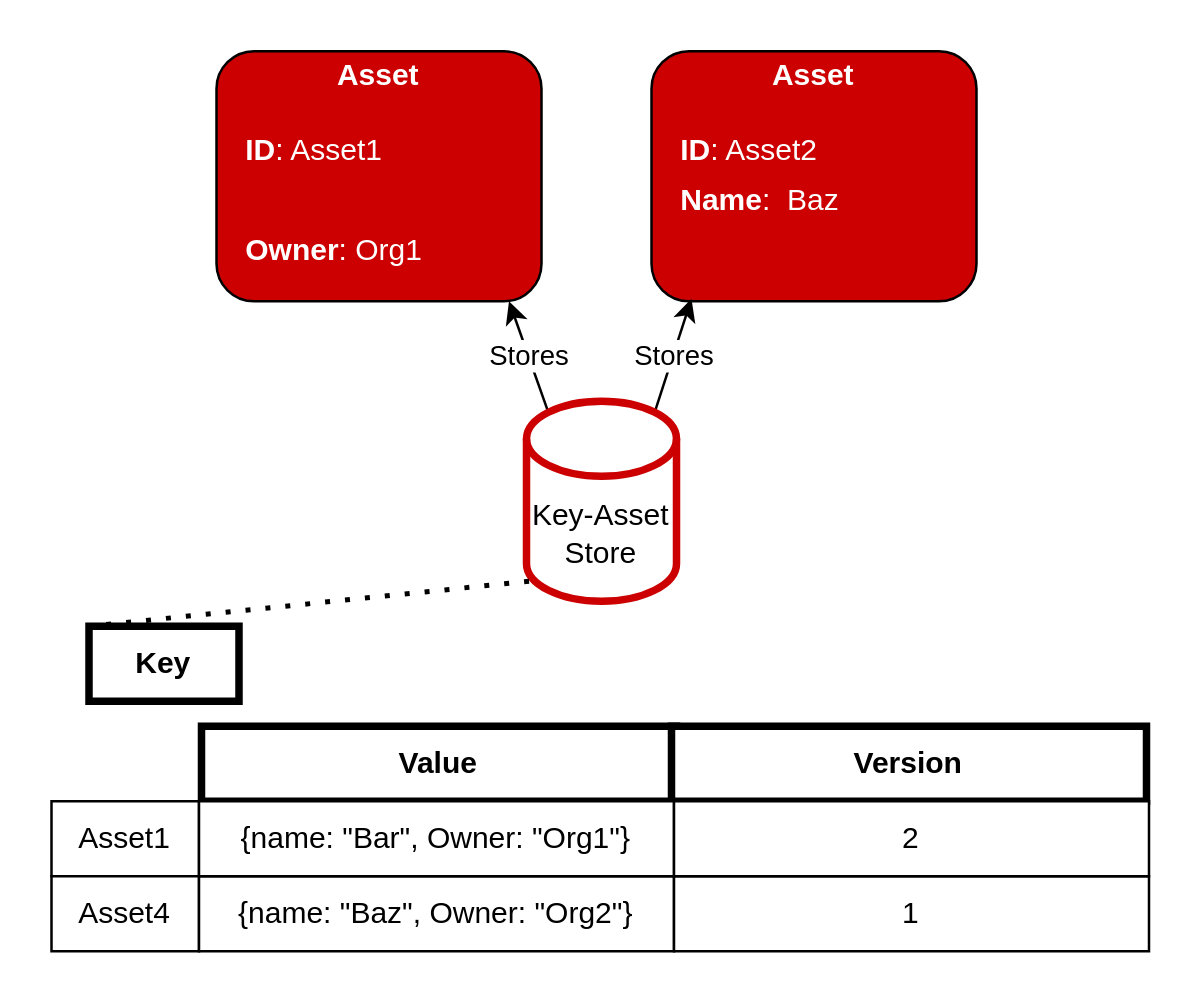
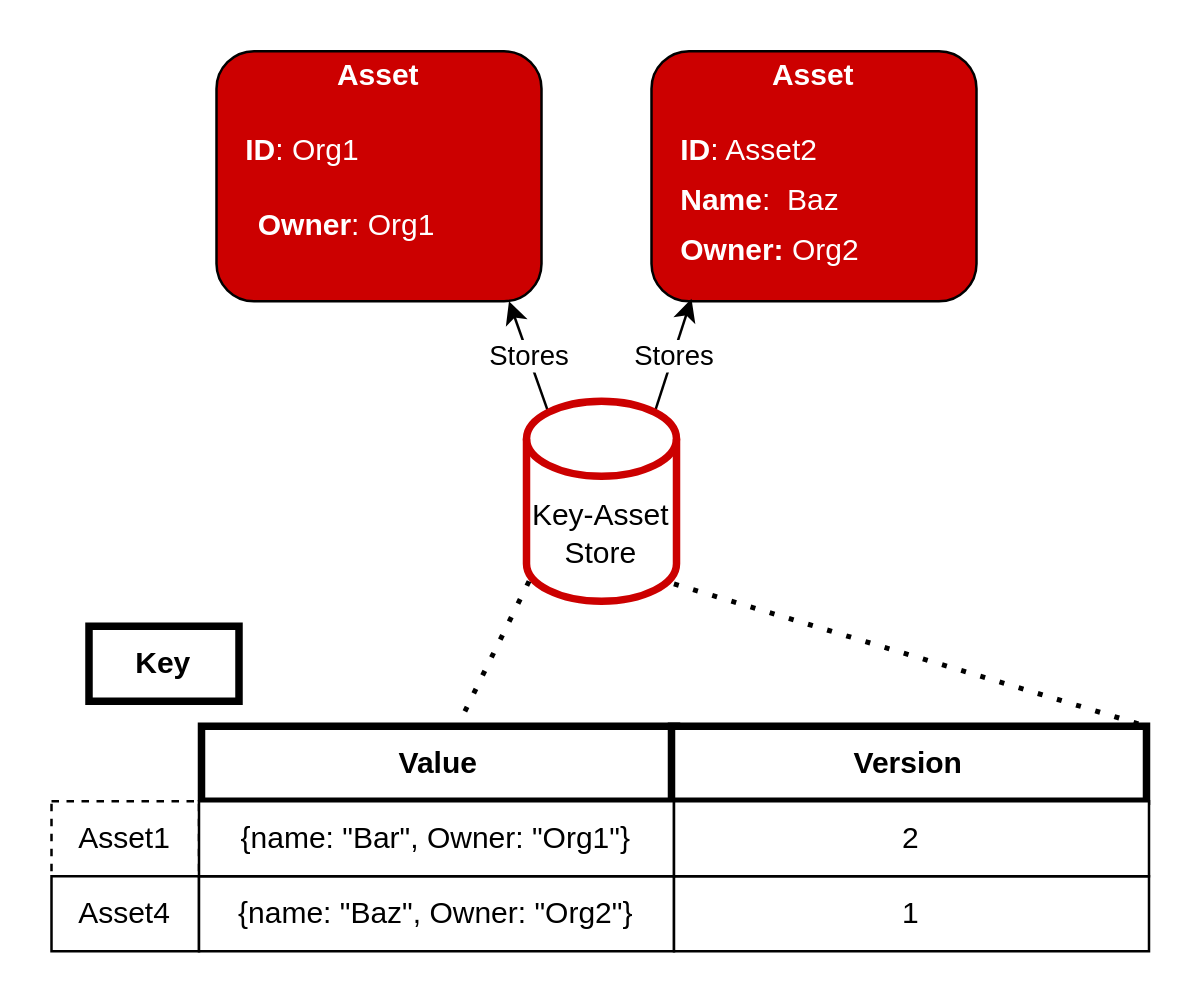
node "ID: Asset1": label "ID: Asset1" -> "ID: Org1"
node "Owner: Org1": moved (379, 251) -> (391, 226)
node "Owner: Org2": added
edge "Key-Asset Store" -- "Key": now "Key-Asset Store" -- "Value"
edge "Key-Asset Store" -- "Version": added
node "Asset1": style solid -> dashed
